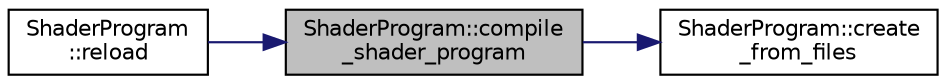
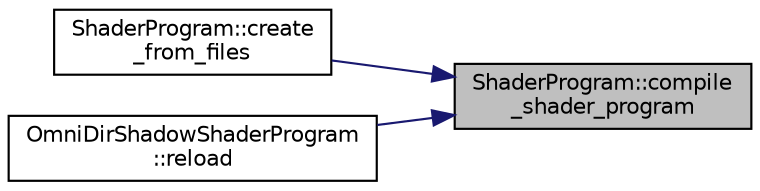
node "ShaderProgram ::reload": label "ShaderProgram ::reload" -> "OmniDirShadowShaderProgram ::reload"
edge "ShaderProgram::compile _shader_program" -> "ShaderProgram::create _from_files": reversed
